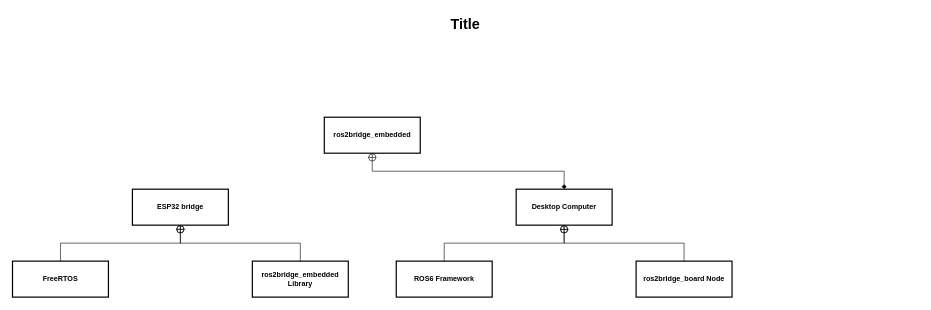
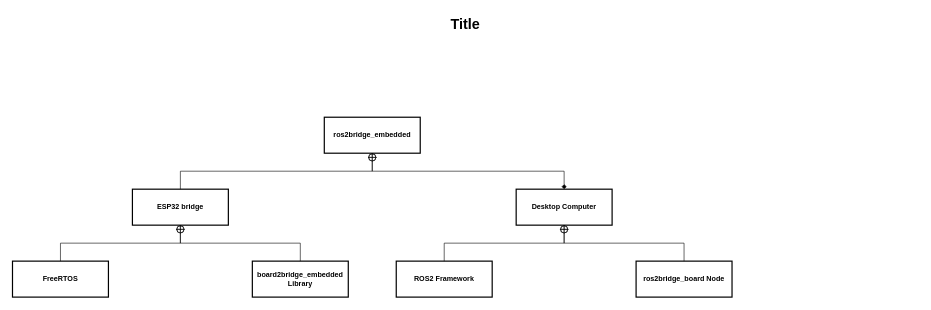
edge "ESP32 bridge" -> "ros2bridge_embedded": added
node "ros2bridge_embedded Library": label "ros2bridge_embedded Library" -> "board2bridge_embedded Library"
node "ROS6 Framework": label "ROS6 Framework" -> "ROS2 Framework"
